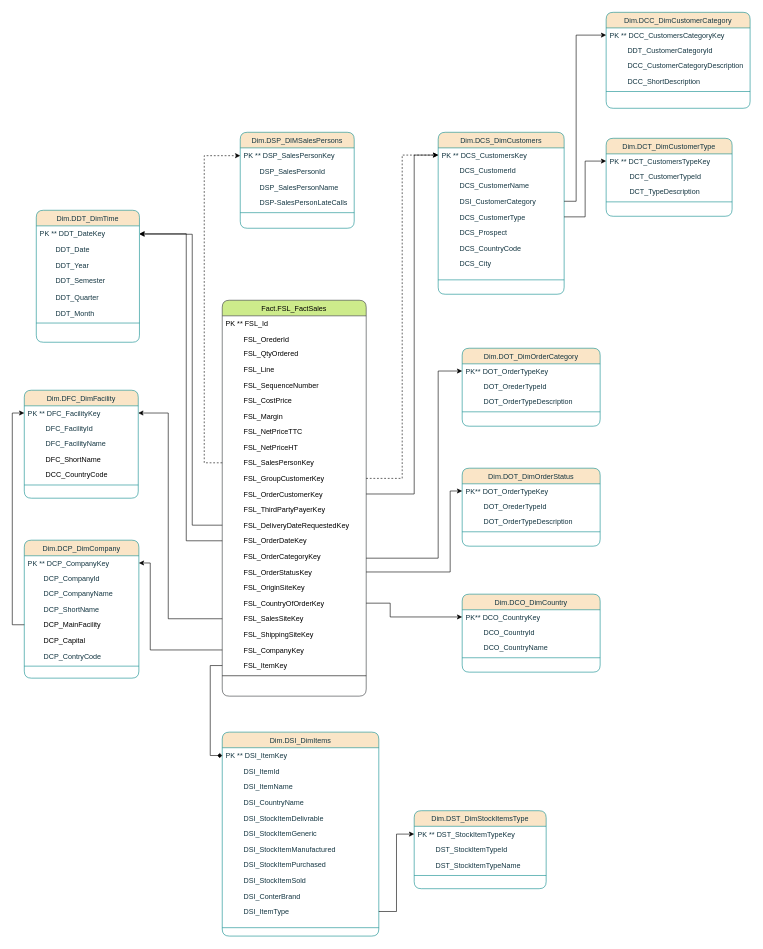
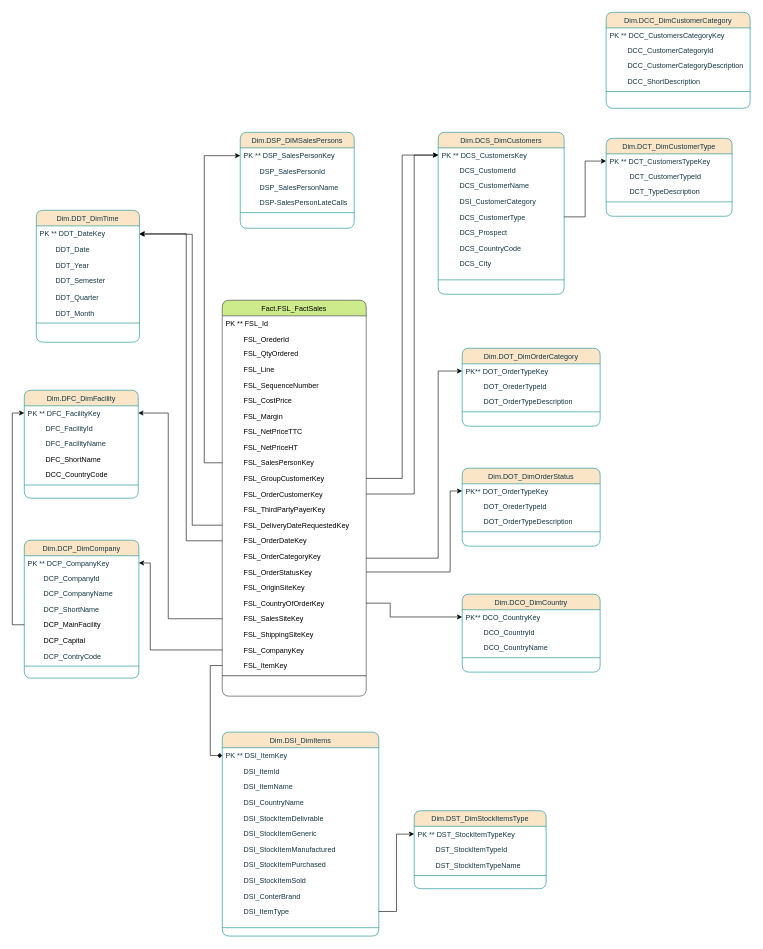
edge "DSI_CustomerCategory" -> "PK ** DCC_CustomersCategoryKey": removed
node "DDT_CustomerCategoryId": label "DDT_CustomerCategoryId" -> "DCC_CustomerCategoryId"
edge "FSL_SalesPersonKey" -> "PK ** DSP_SalesPersonKey": style dashed -> solid
edge "FSL_GroupCustomerKey" -> "PK ** DCS_CustomersKey": style dashed -> solid
